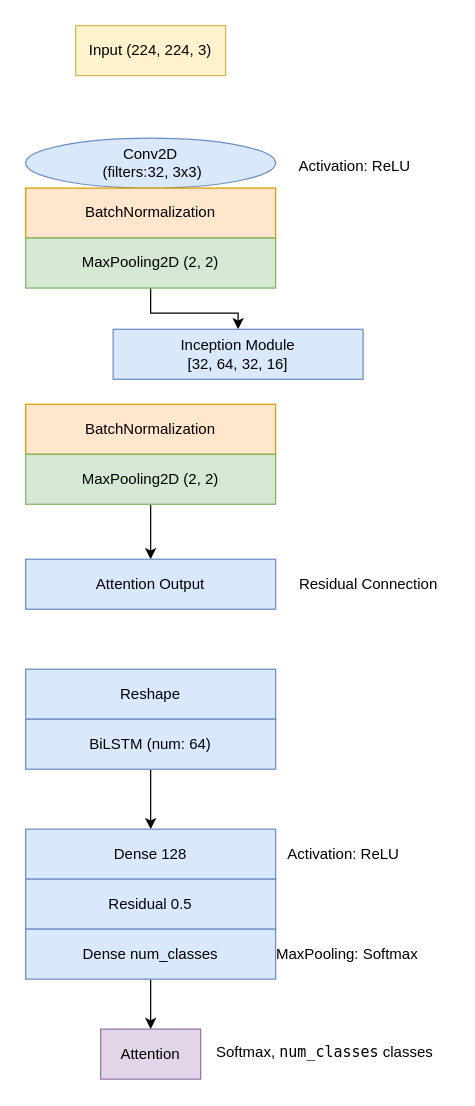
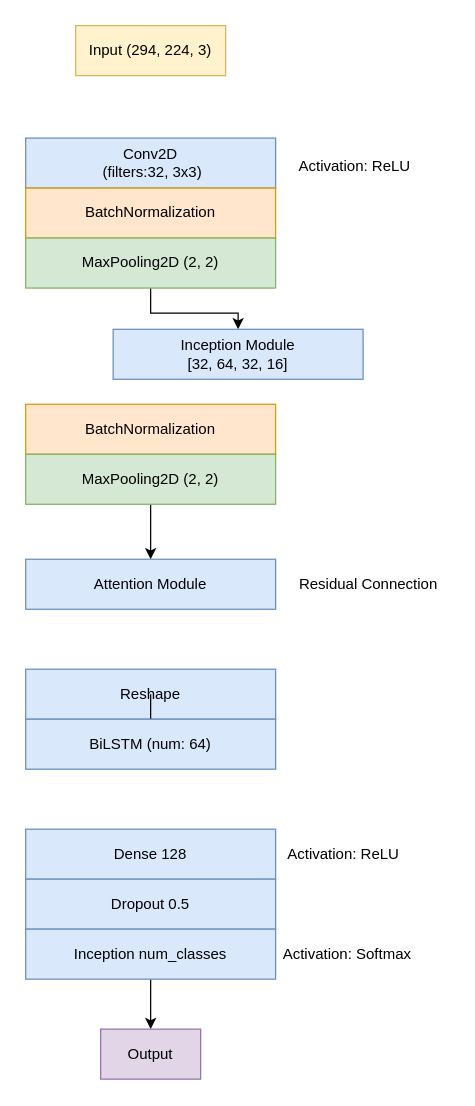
node "Input (224, 224, 3)": label "Input (224, 224, 3)" -> "Input (294, 224, 3)"
node "Conv2D (filters:32, 3x3)": shape ellipse -> rectangle
node "Attention Output": label "Attention Output" -> "Attention Module"
edge "BiLSTM (num: 64)" -> "Dense 128": now "BiLSTM (num: 64)" -> "Reshape"
node "Residual 0.5": label "Residual 0.5" -> "Dropout 0.5"
node "Dense num_classes": label "Dense num_classes" -> "Inception num_classes"
node "MaxPooling: Softmax": label "MaxPooling: Softmax" -> "Activation: Softmax"
node "Softmax, num_classes classes": removed
node "Attention": label "Attention" -> "Output"
